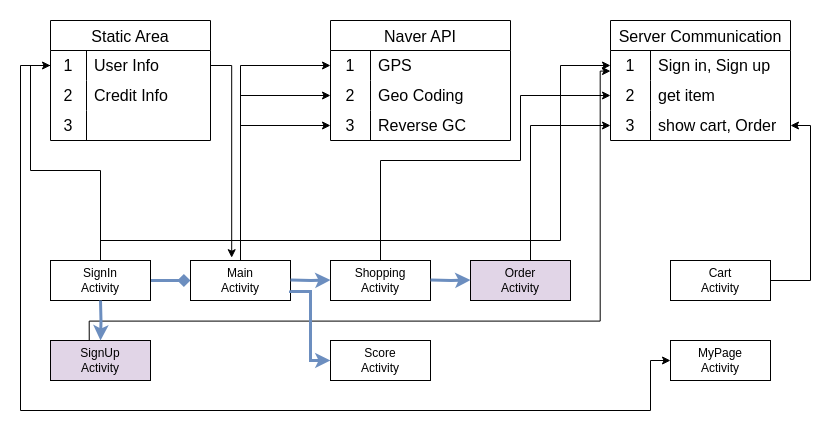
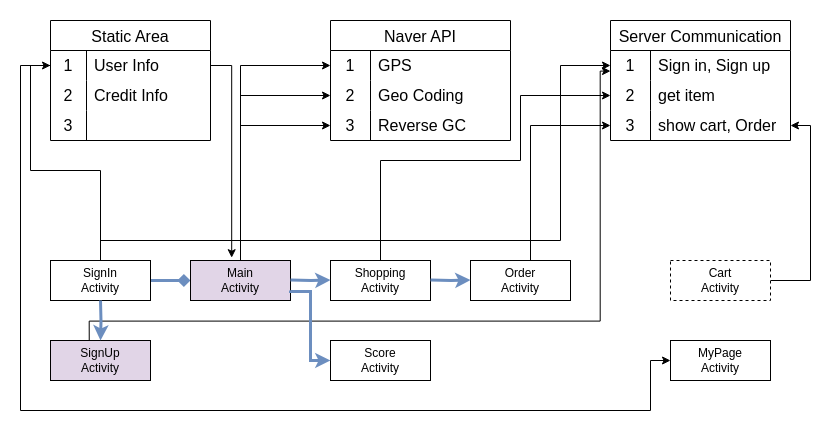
node "Main Activity": fillcolor #ffffff -> #e1d5e7
node "Order Activity": fillcolor #e1d5e7 -> #ffffff
node "Cart Activity": style solid -> dashed
